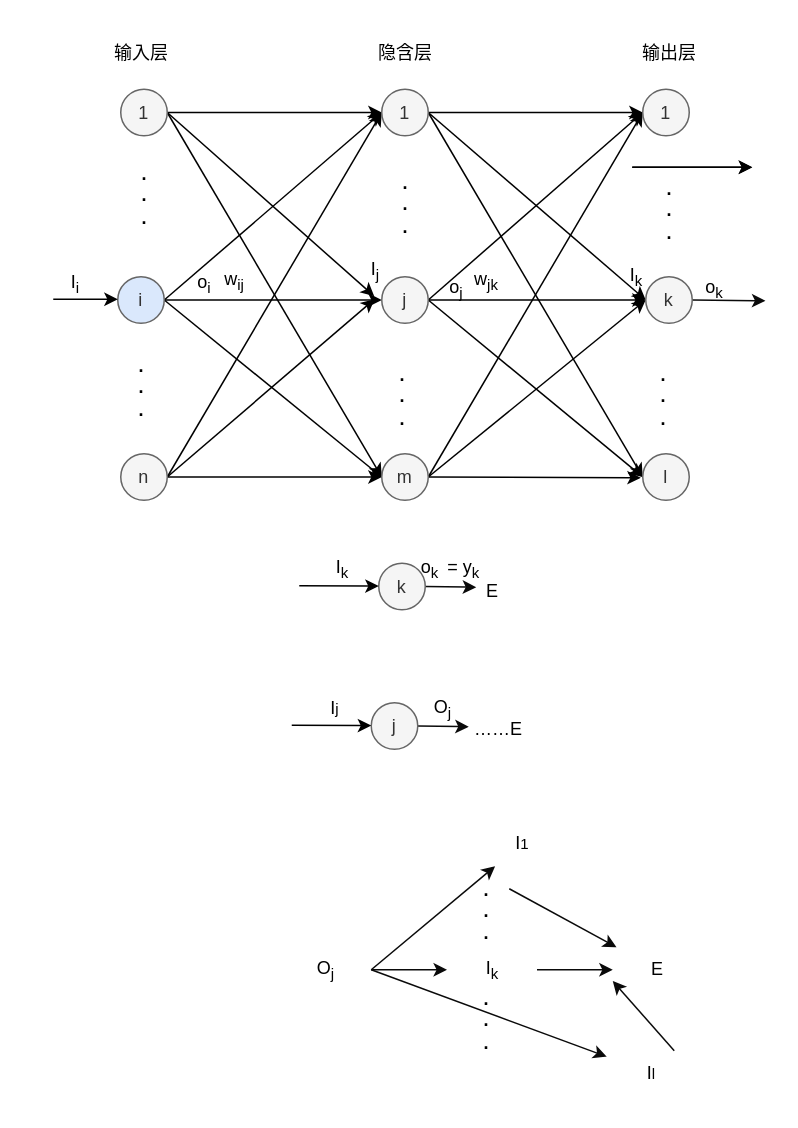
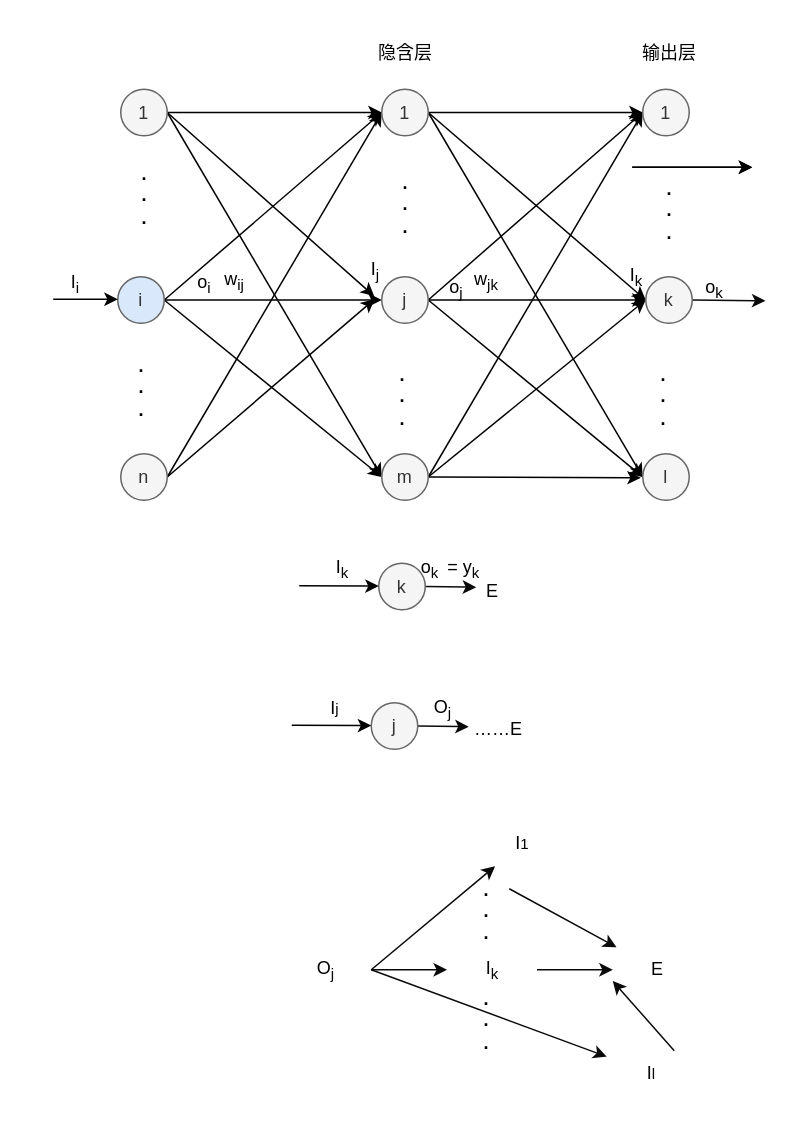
node "输入层": removed
edge "i" -> "m": arrowhead diamond -> classic
edge "n" -> "m": removed
